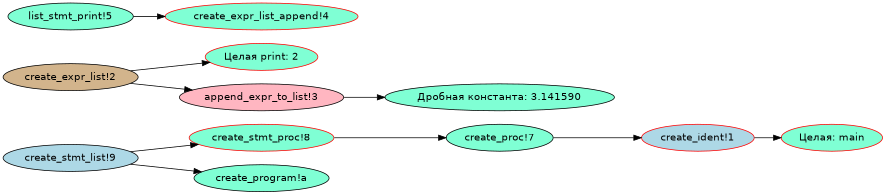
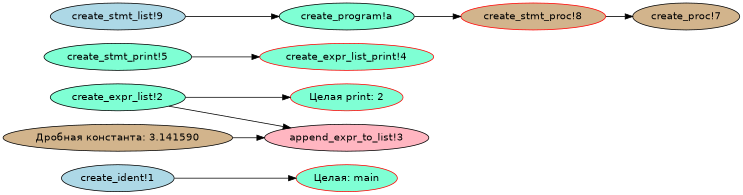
node "list_stmt_print!5": label "list_stmt_print!5" -> "create_stmt_print!5"
node "create_expr_list_append!4": label "create_expr_list_append!4" -> "create_expr_list_print!4"
node "create_expr_list!2": fillcolor tan -> aquamarine
edge "append_expr_to_list!3" -> "Дробная константа: 3.141590": reversed
node "Дробная константа: 3.141590": fillcolor aquamarine -> tan
node "create_stmt_proc!8": fillcolor aquamarine -> tan
node "create_proc!7": fillcolor aquamarine -> tan
edge "create_proc!7" -> "create_ident!1": removed
node "create_ident!1": color red -> black
edge "create_stmt_list!9" -> "create_stmt_proc!8": now "create_program!a" -> "create_stmt_proc!8"
